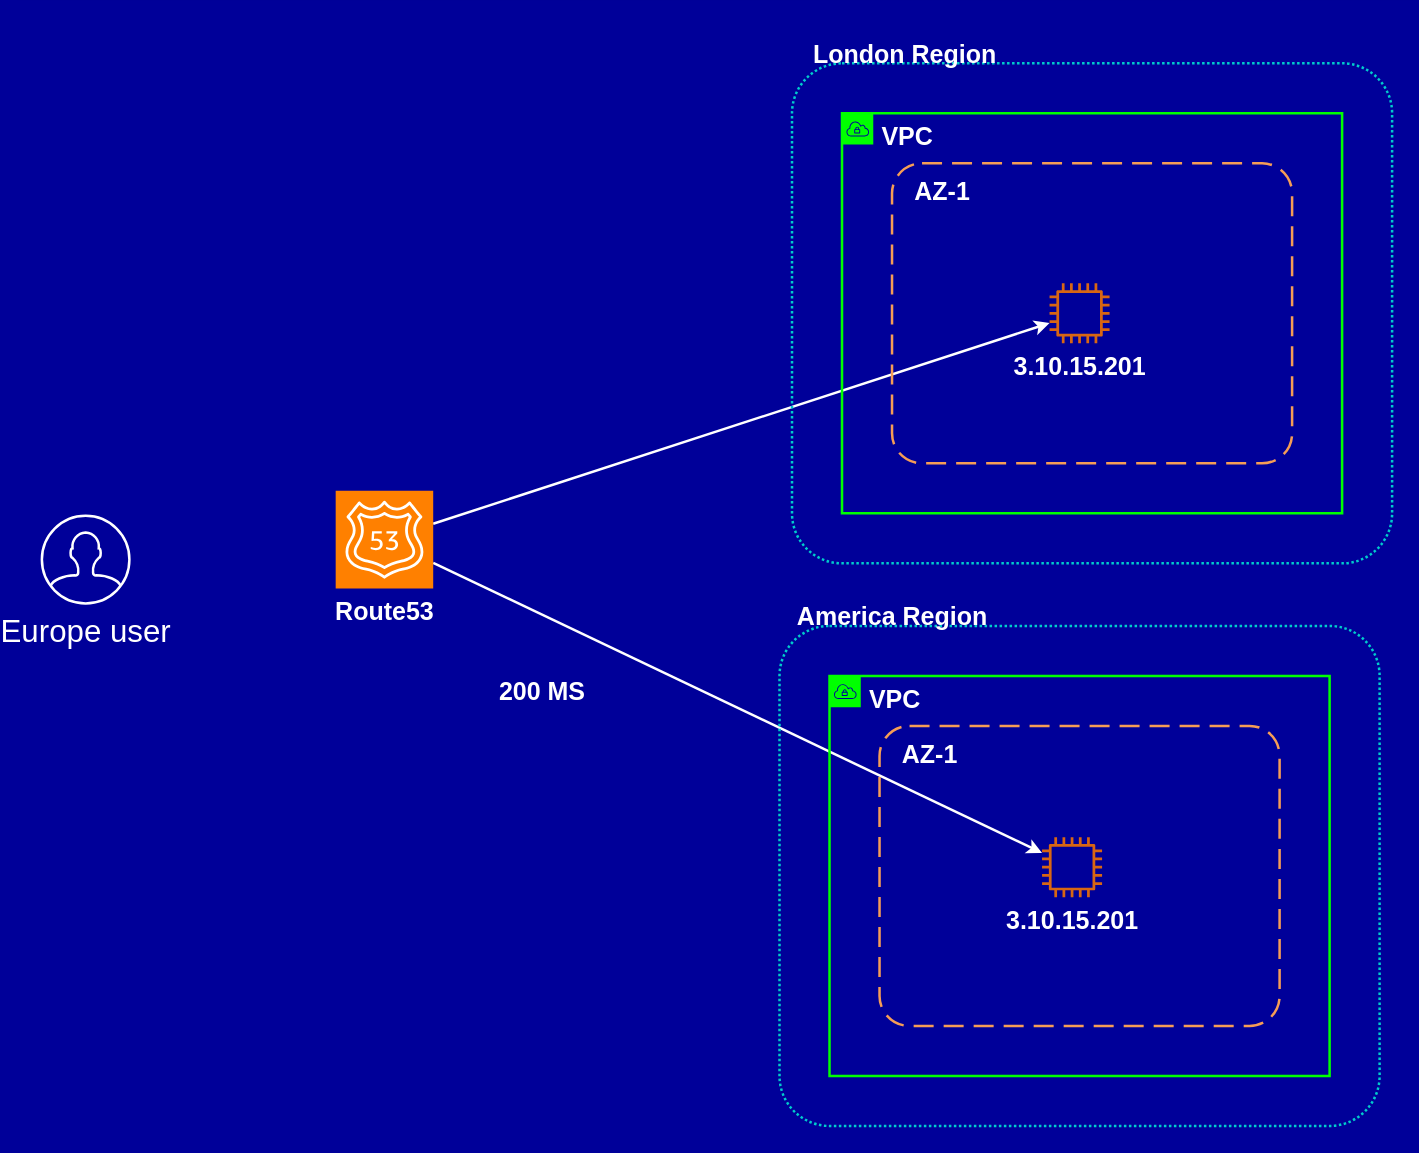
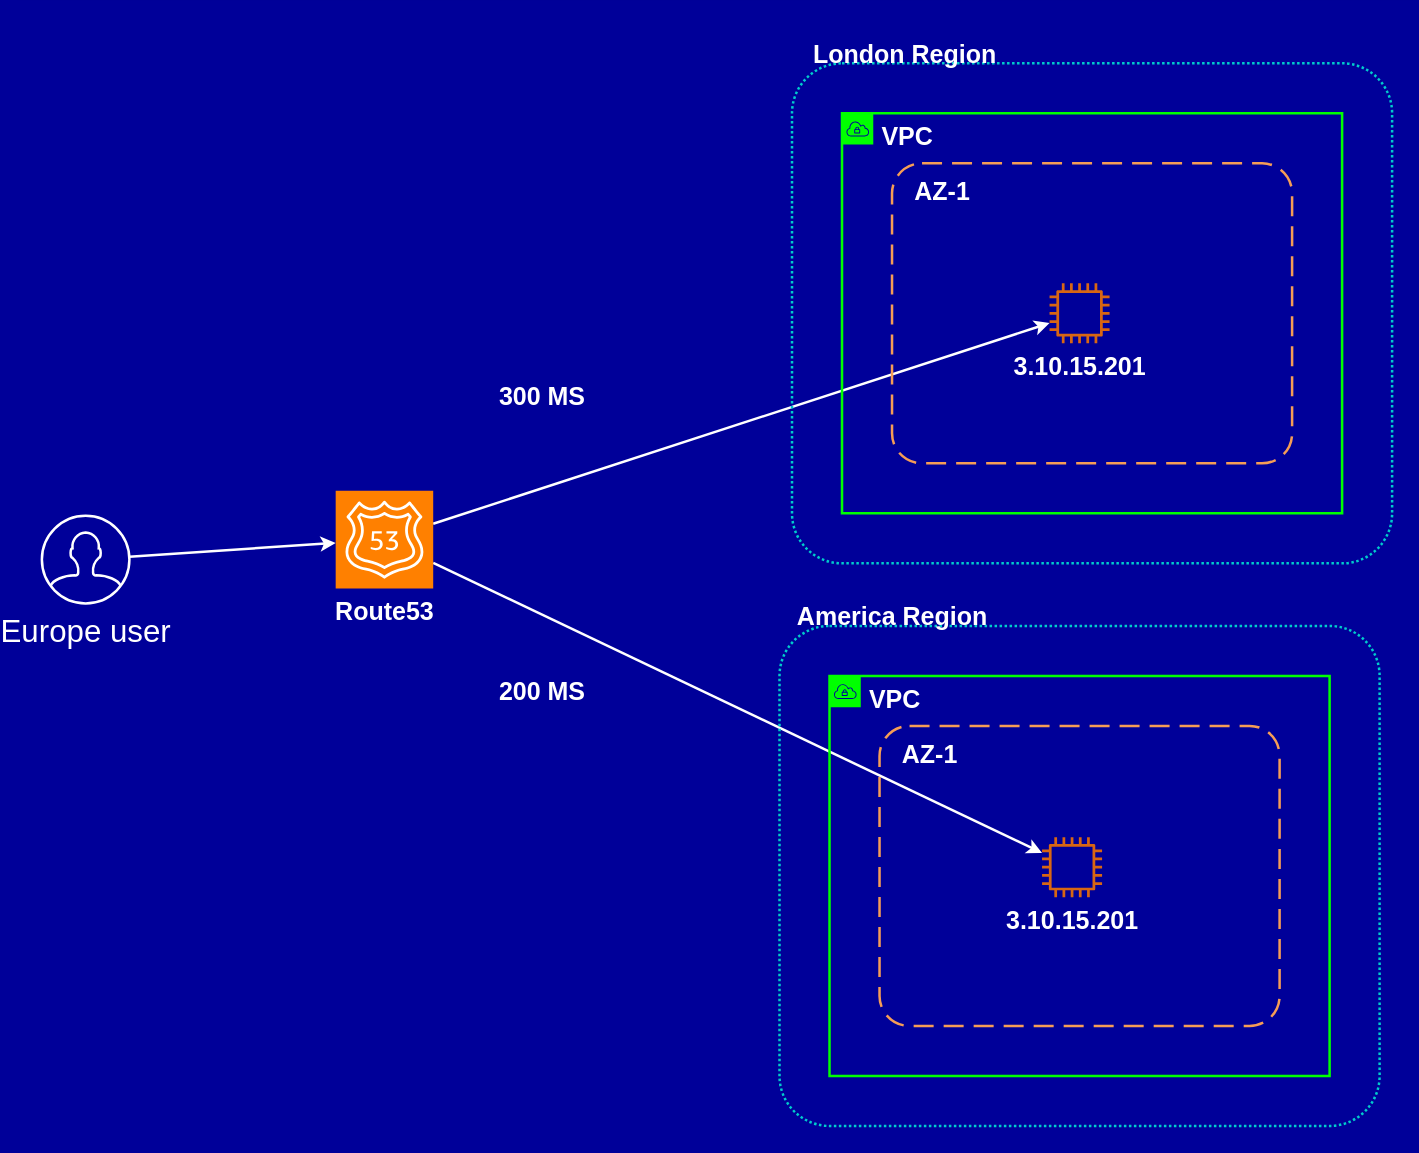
node "300 MS": added
edge "Europe user" -> "Route53": added
